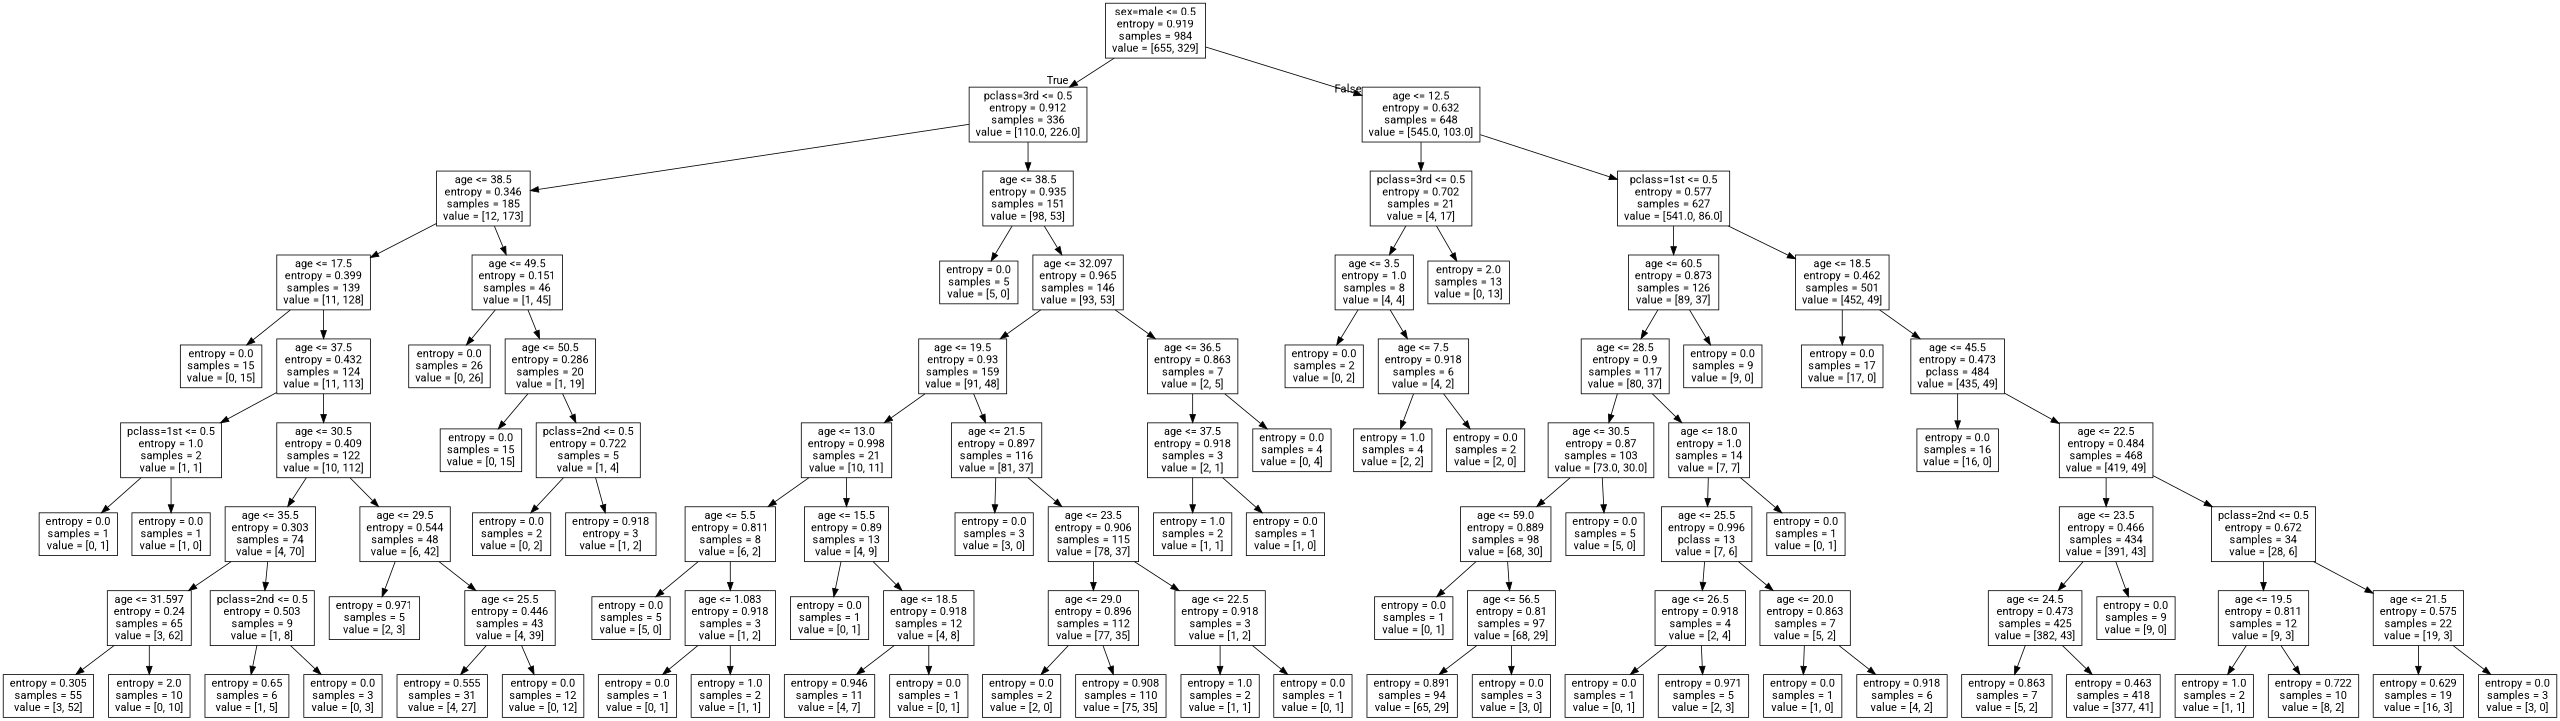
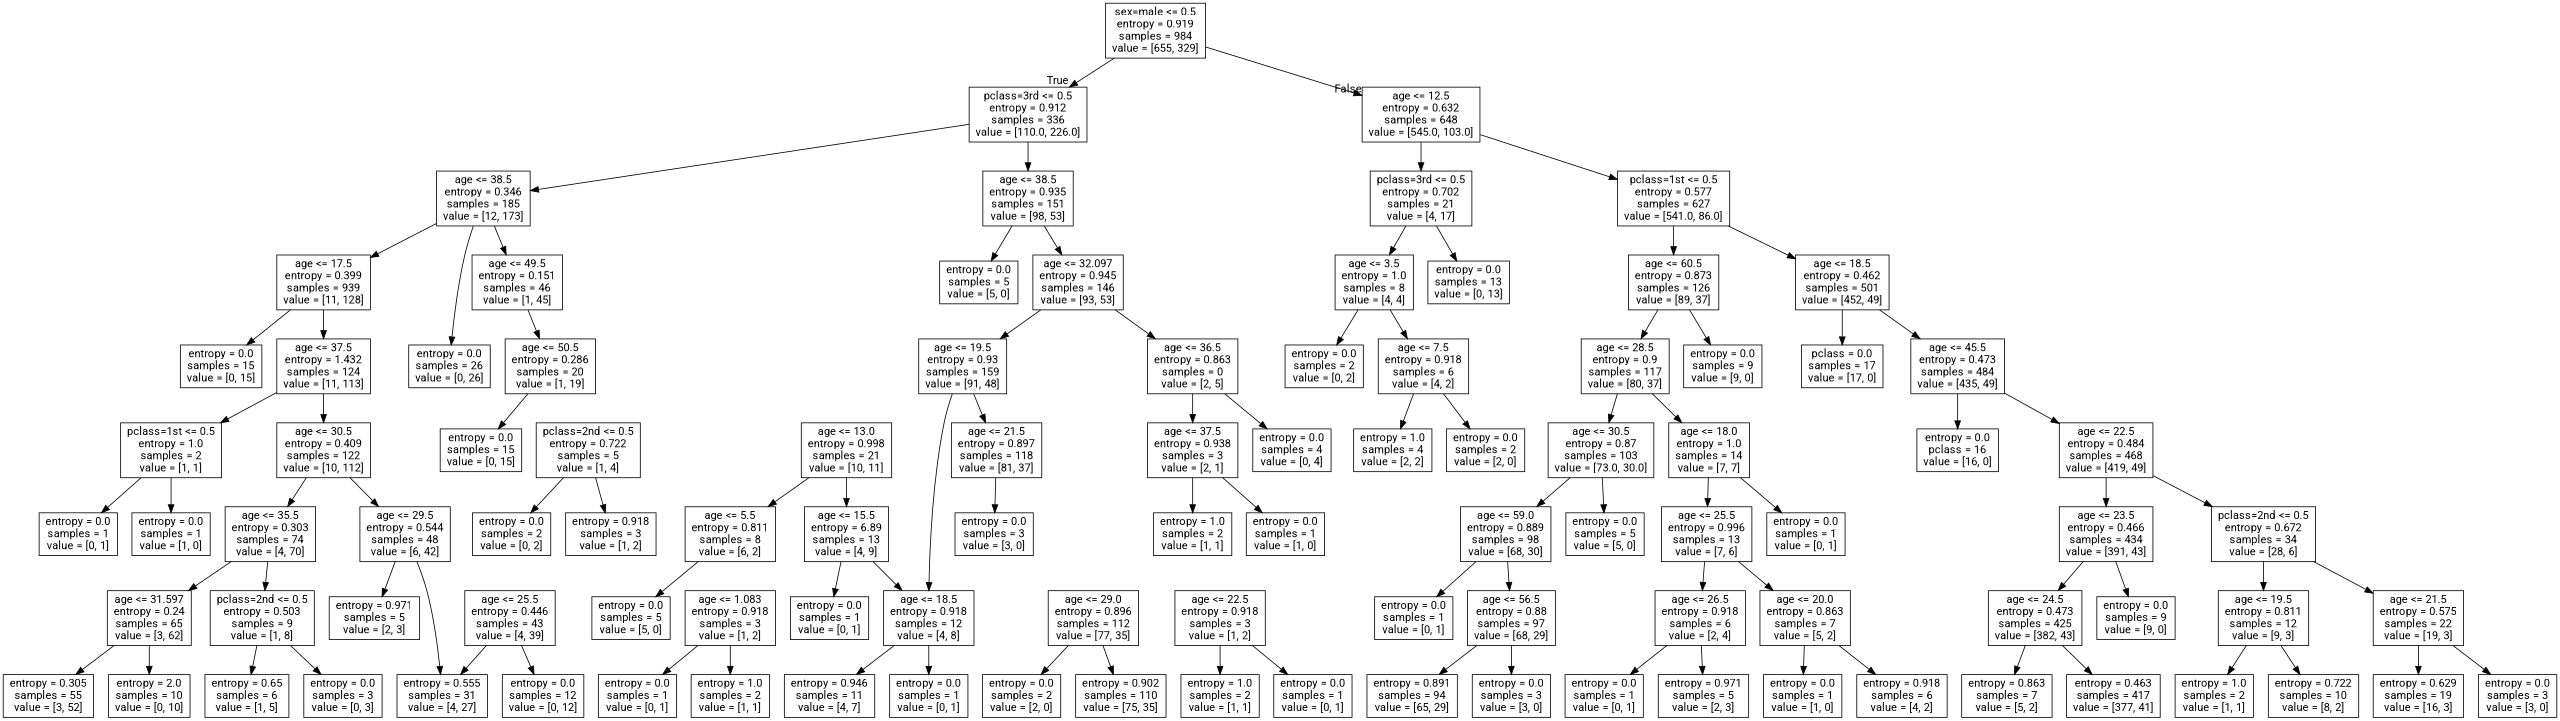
node "age <= 17.5 entropy = 0.399 samples = 139 value = [11, 128]": label "age <= 17.5 entropy = 0.399 samples = 139 value = [11, 128]" -> "age <= 17.5 entropy = 0.399 samples = 939 value = [11, 128]"
node "age <= 32.097 entropy = 0.965 samples = 146 value = [93, 53]": label "age <= 32.097 entropy = 0.965 samples = 146 value = [93, 53]" -> "age <= 32.097 entropy = 0.945 samples = 146 value = [93, 53]"
node "entropy = 2.0 samples = 13 value = [0, 13]": label "entropy = 2.0 samples = 13 value = [0, 13]" -> "entropy = 0.0 samples = 13 value = [0, 13]"
edge "age <= 49.5 entropy = 0.151 samples = 46 value = [1, 45]" -> "entropy = 0.0 samples = 26 value = [0, 26]": now "age <= 38.5 entropy = 0.346 samples = 185 value = [12, 173]" -> "entropy = 0.0 samples = 26 value = [0, 26]"
node "age <= 37.5 entropy = 0.432 samples = 124 value = [11, 113]": label "age <= 37.5 entropy = 0.432 samples = 124 value = [11, 113]" -> "age <= 37.5 entropy = 1.432 samples = 124 value = [11, 113]"
node "age <= 36.5 entropy = 0.863 samples = 7 value = [2, 5]": label "age <= 36.5 entropy = 0.863 samples = 7 value = [2, 5]" -> "age <= 36.5 entropy = 0.863 samples = 0 value = [2, 5]"
node "entropy = 0.0 samples = 17 value = [17, 0]": label "entropy = 0.0 samples = 17 value = [17, 0]" -> "pclass = 0.0 samples = 17 value = [17, 0]"
node "age <= 45.5 entropy = 0.473 pclass = 484 value = [435, 49]": label "age <= 45.5 entropy = 0.473 pclass = 484 value = [435, 49]" -> "age <= 45.5 entropy = 0.473 samples = 484 value = [435, 49]"
edge "age <= 50.5 entropy = 0.286 samples = 20 value = [1, 19]" -> "pclass=2nd <= 0.5 entropy = 0.722 samples = 5 value = [1, 4]": removed
edge "age <= 19.5 entropy = 0.93 samples = 159 value = [91, 48]" -> "age <= 13.0 entropy = 0.998 samples = 21 value = [10, 11]": now "age <= 19.5 entropy = 0.93 samples = 159 value = [91, 48]" -> "age <= 18.5 entropy = 0.918 samples = 12 value = [4, 8]"
node "age <= 21.5 entropy = 0.897 samples = 116 value = [81, 37]": label "age <= 21.5 entropy = 0.897 samples = 116 value = [81, 37]" -> "age <= 21.5 entropy = 0.897 samples = 118 value = [81, 37]"
node "age <= 37.5 entropy = 0.918 samples = 3 value = [2, 1]": label "age <= 37.5 entropy = 0.918 samples = 3 value = [2, 1]" -> "age <= 37.5 entropy = 0.938 samples = 3 value = [2, 1]"
node "entropy = 0.0 samples = 16 value = [16, 0]": label "entropy = 0.0 samples = 16 value = [16, 0]" -> "entropy = 0.0 pclass = 16 value = [16, 0]"
node "entropy = 0.918 entropy = 3 value = [1, 2]": label "entropy = 0.918 entropy = 3 value = [1, 2]" -> "entropy = 0.918 samples = 3 value = [1, 2]"
node "age <= 15.5 entropy = 0.89 samples = 13 value = [4, 9]": label "age <= 15.5 entropy = 0.89 samples = 13 value = [4, 9]" -> "age <= 15.5 entropy = 6.89 samples = 13 value = [4, 9]"
node "age <= 23.5 entropy = 0.906 samples = 115 value = [78, 37]": removed
node "age <= 25.5 entropy = 0.996 pclass = 13 value = [7, 6]": label "age <= 25.5 entropy = 0.996 pclass = 13 value = [7, 6]" -> "age <= 25.5 entropy = 0.996 samples = 13 value = [7, 6]"
edge "age <= 5.5 entropy = 0.811 samples = 8 value = [6, 2]" -> "age <= 1.083 entropy = 0.918 samples = 3 value = [1, 2]": removed
edge "age <= 29.5 entropy = 0.544 samples = 48 value = [6, 42]" -> "age <= 25.5 entropy = 0.446 samples = 43 value = [4, 39]": now "age <= 29.5 entropy = 0.544 samples = 48 value = [6, 42]" -> "entropy = 0.555 samples = 31 value = [4, 27]"
node "age <= 56.5 entropy = 0.81 samples = 97 value = [68, 29]": label "age <= 56.5 entropy = 0.81 samples = 97 value = [68, 29]" -> "age <= 56.5 entropy = 0.88 samples = 97 value = [68, 29]"
node "age <= 26.5 entropy = 0.918 samples = 4 value = [2, 4]": label "age <= 26.5 entropy = 0.918 samples = 4 value = [2, 4]" -> "age <= 26.5 entropy = 0.918 samples = 6 value = [2, 4]"
node "entropy = 0.908 samples = 110 value = [75, 35]": label "entropy = 0.908 samples = 110 value = [75, 35]" -> "entropy = 0.902 samples = 110 value = [75, 35]"
node "entropy = 0.463 samples = 418 value = [377, 41]": label "entropy = 0.463 samples = 418 value = [377, 41]" -> "entropy = 0.463 samples = 417 value = [377, 41]"
